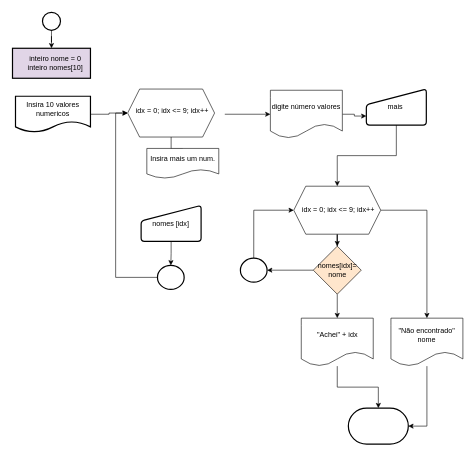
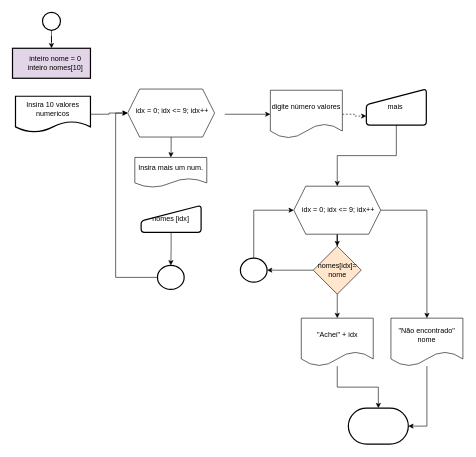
edge "digite número valores" -> "mais": style solid -> dashed
node "Insira mais um num.": moved (183, 164) -> (171, 173)
node "nomes [idx]": size 60x36 -> 60x27
